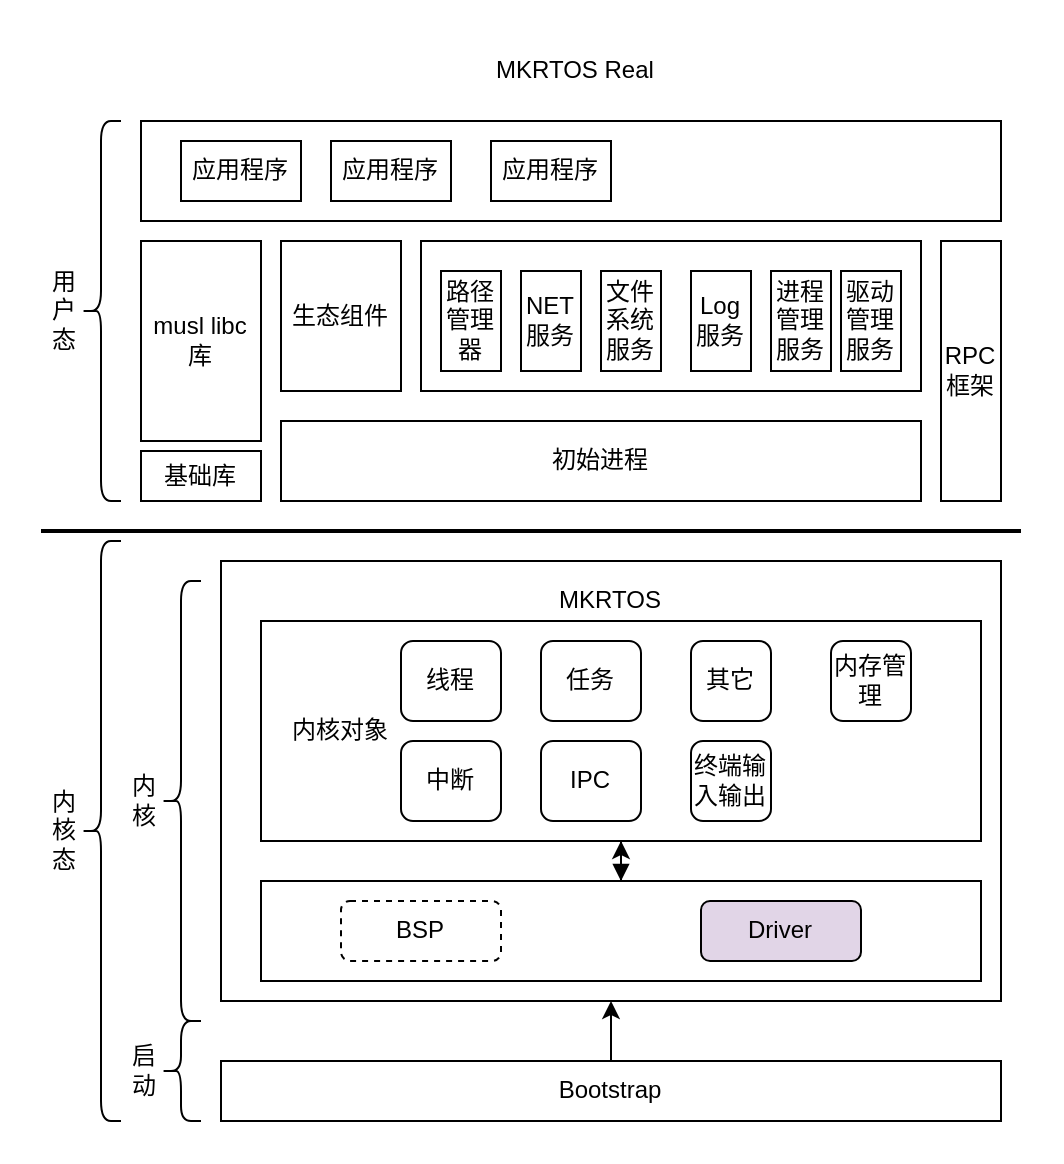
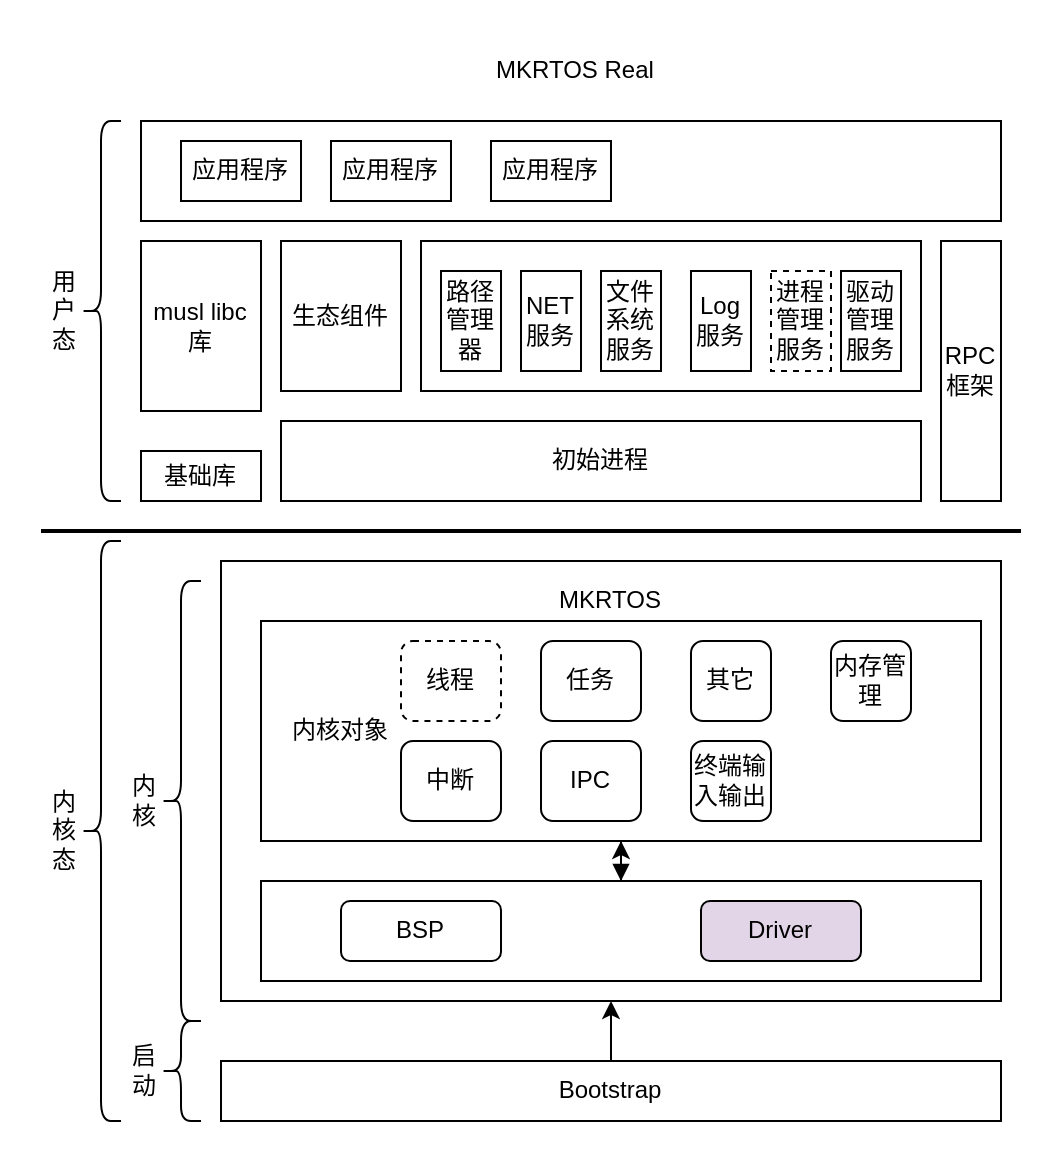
node "进程管理服务": style solid -> dashed
node "musl libc库": size 120x200 -> 120x170
node "线程": style solid -> dashed
node "BSP": style dashed -> solid
